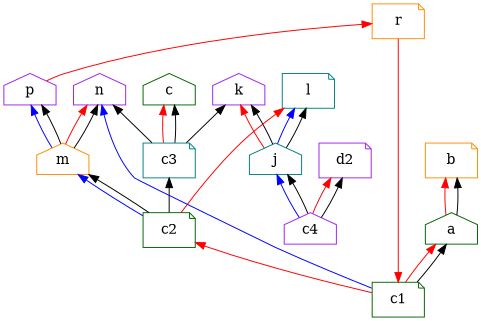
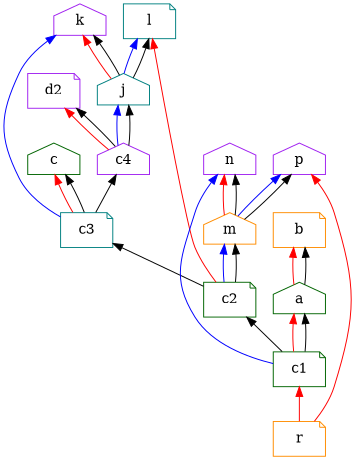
edge "p" -> "r": reversed
edge "c3" -> "n": now "c3" -> "c4"
edge "c3" -> "k": color black -> blue
edge "c1" -> "c2": color red -> black
